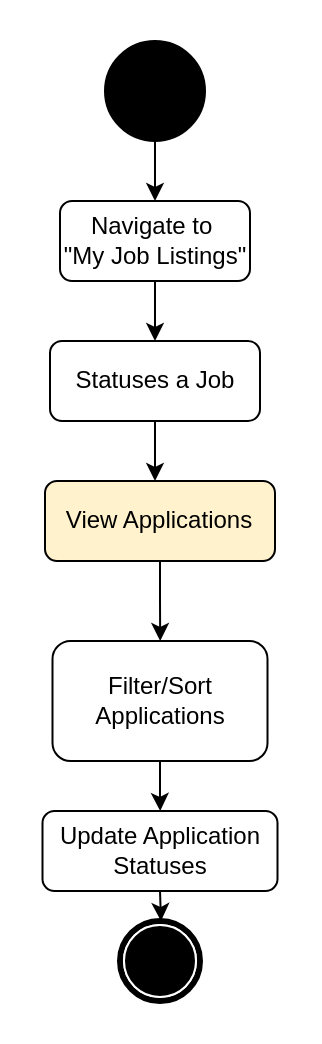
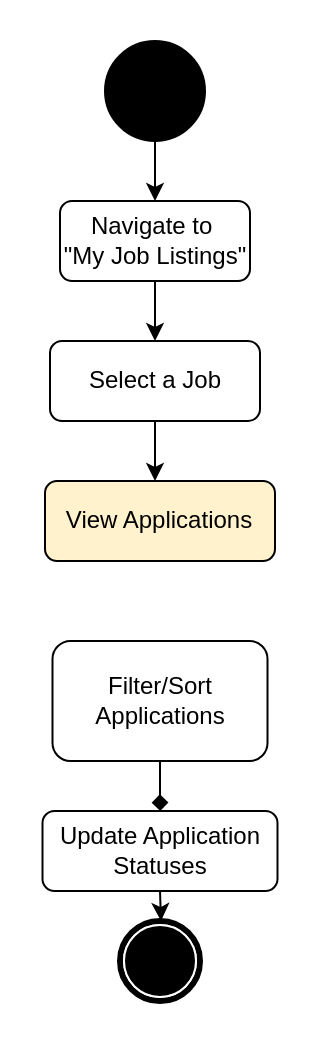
node "Statuses a Job": label "Statuses a Job" -> "Select a Job"
edge "View Applications" -> "Filter/Sort Applications": removed
edge "Filter/Sort Applications" -> "Update Application Statuses": arrowhead classic -> diamond
